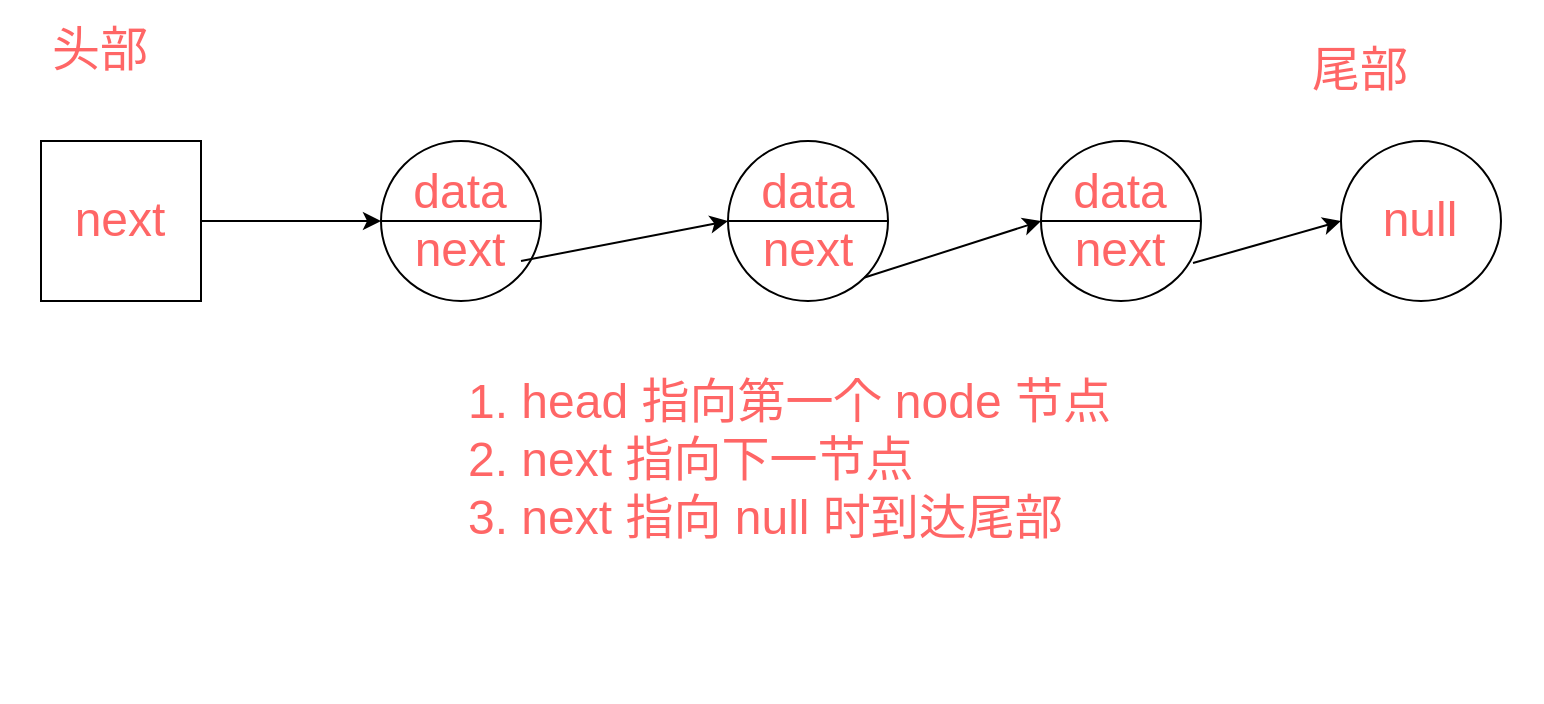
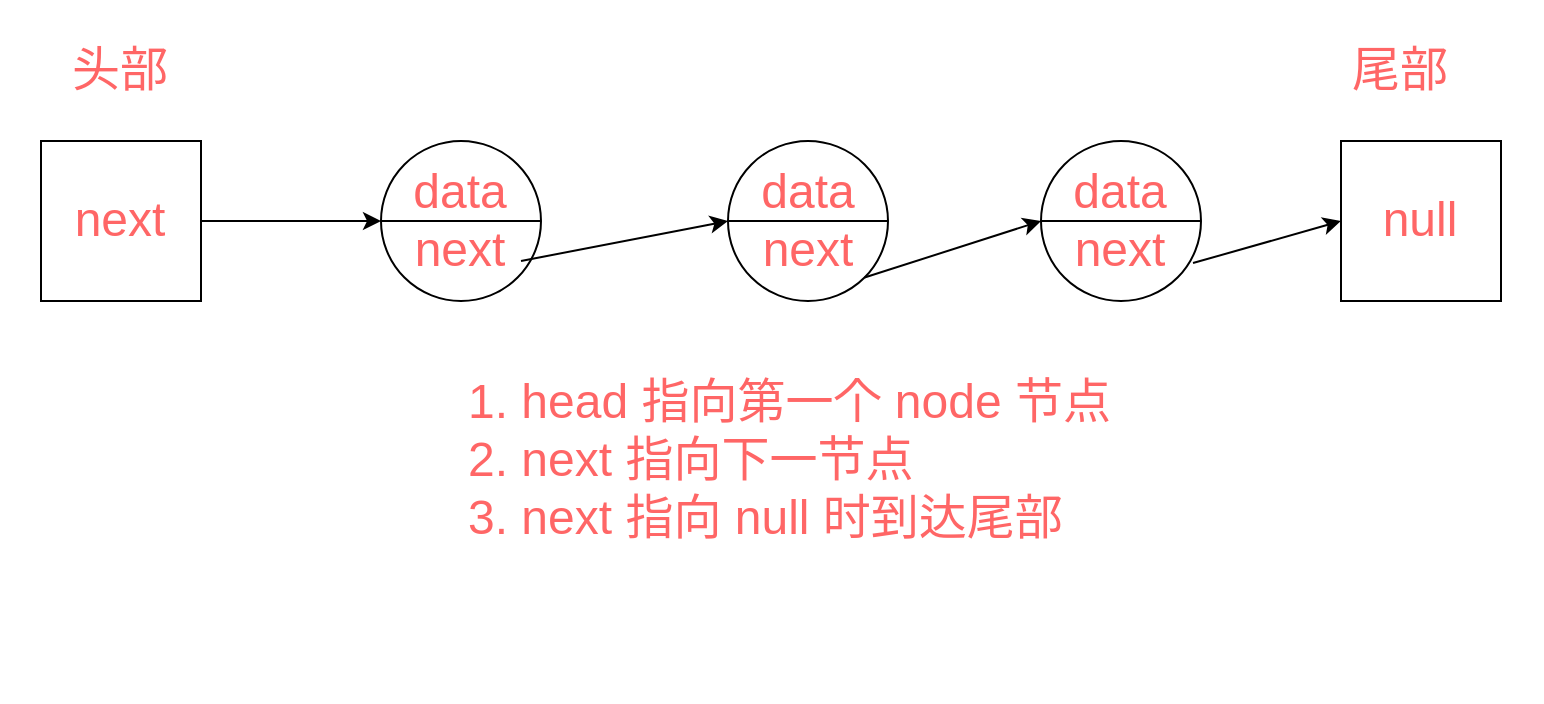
node "头部": moved (101, 51) -> (121, 71)
node "尾部": moved (1361, 71) -> (1401, 71)
node "null": shape ellipse -> rectangle
